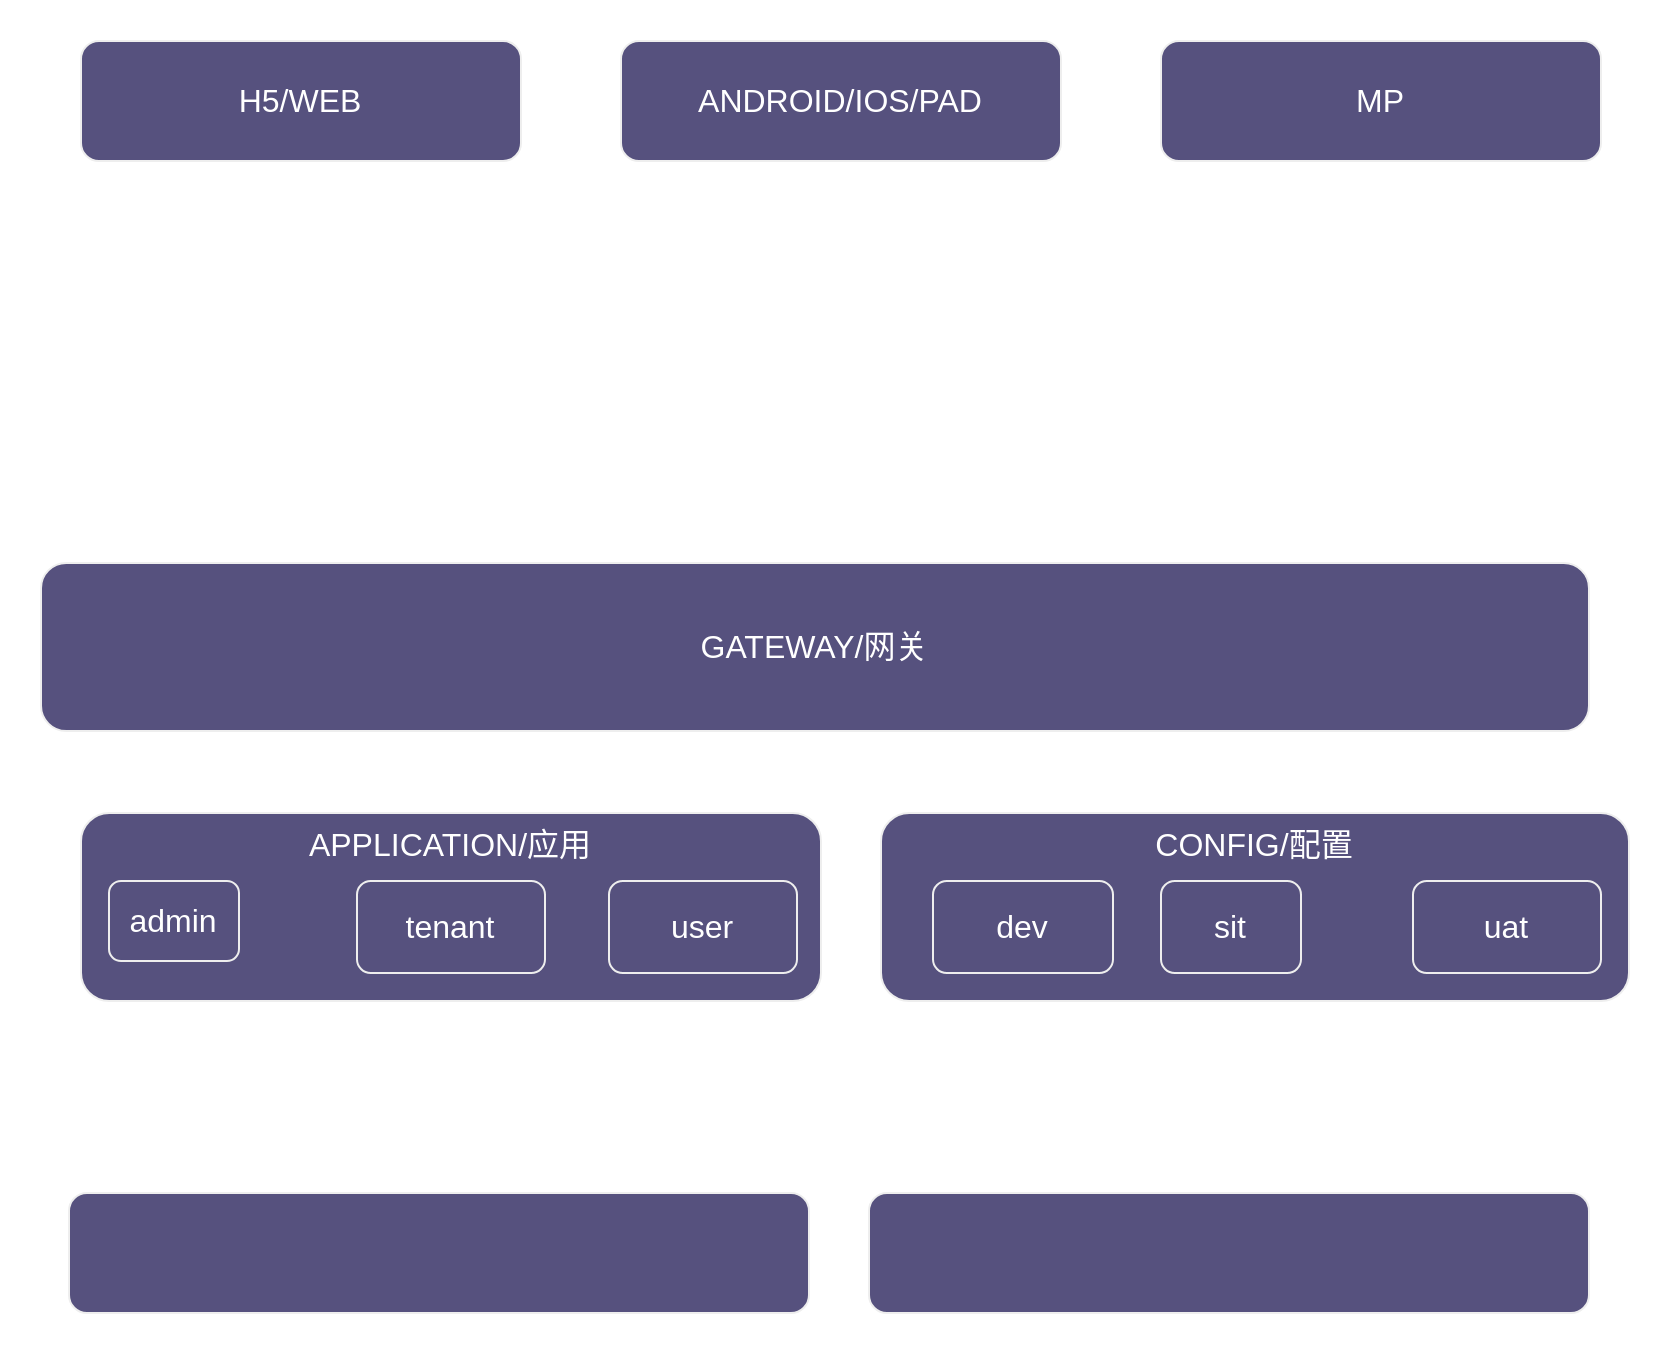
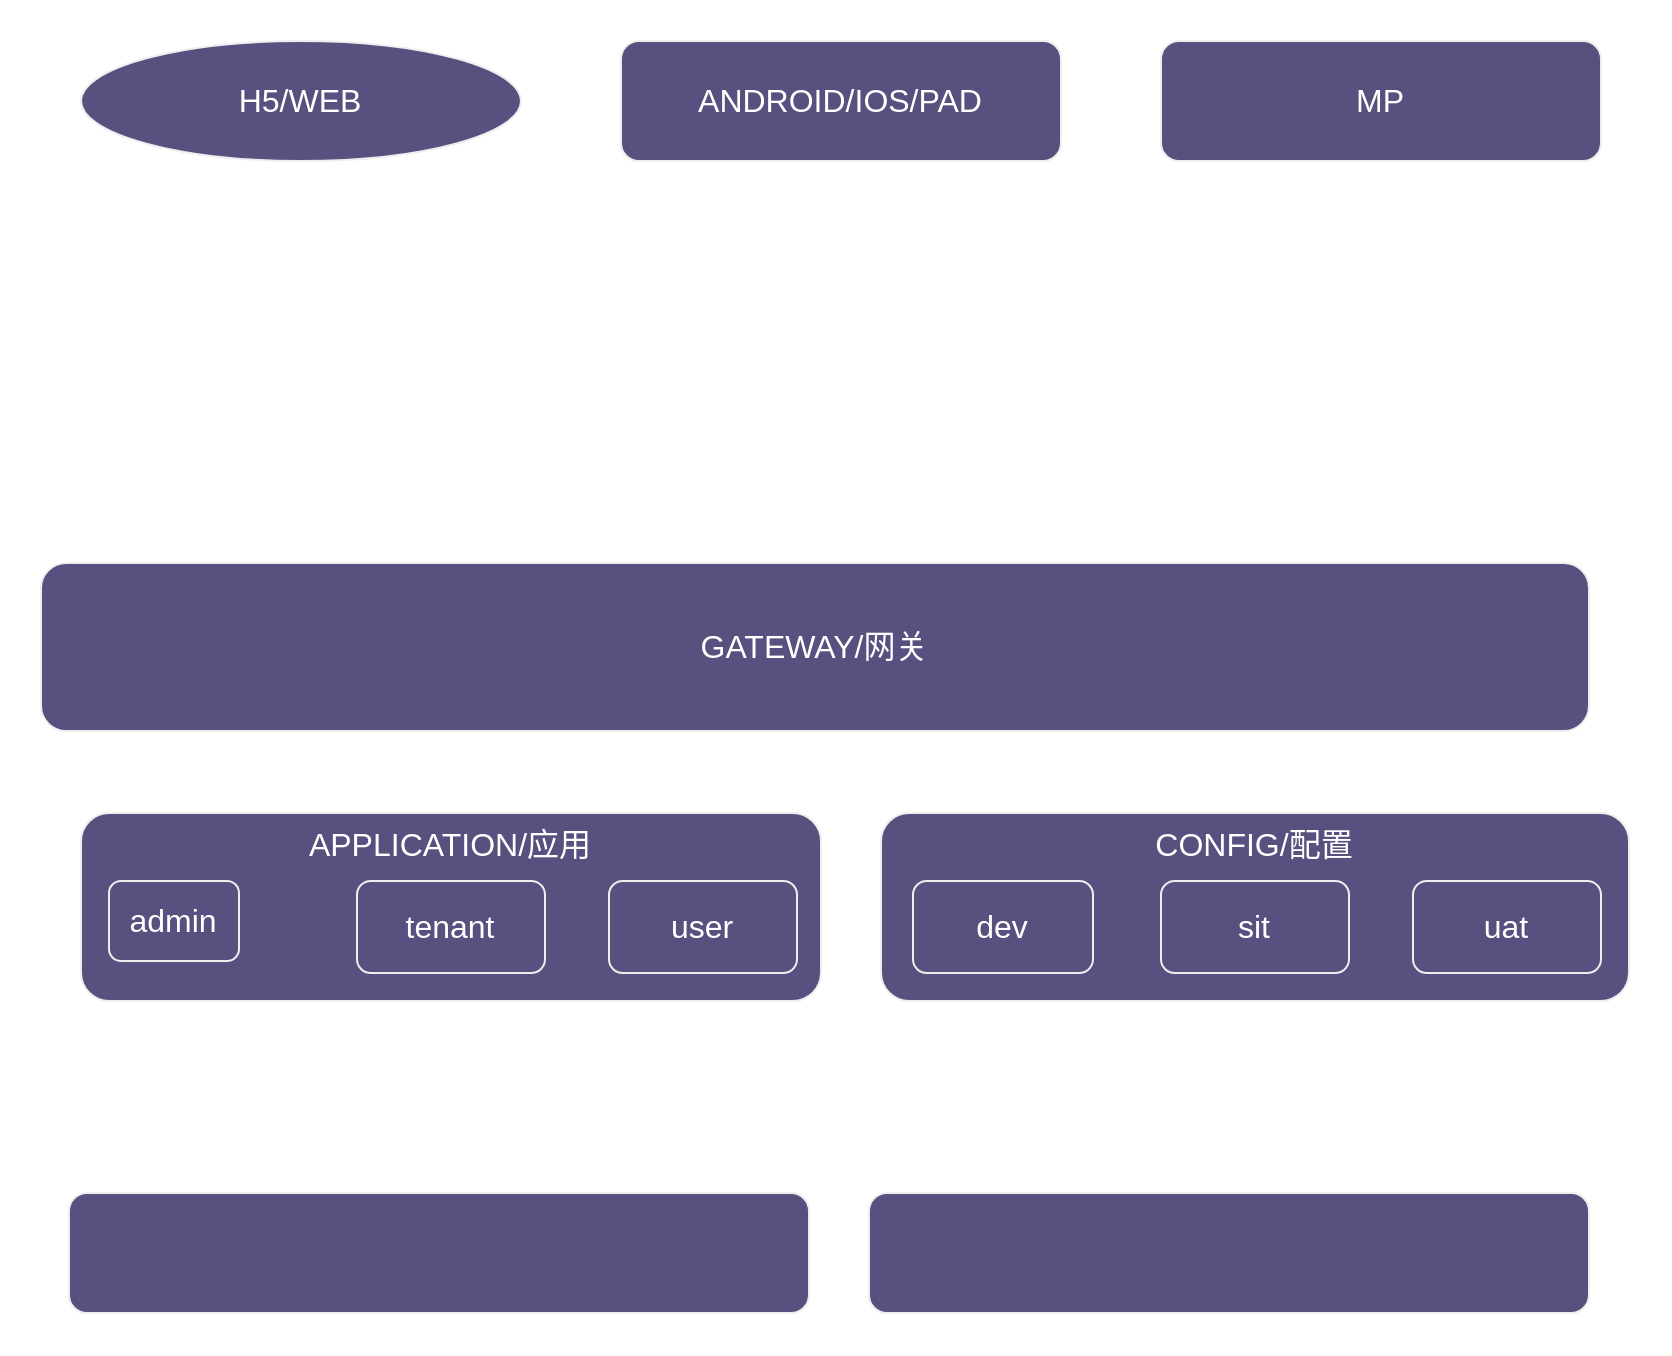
node "H5/WEB": shape rounded rectangle -> ellipse
node "dev": moved (1023, 927) -> (1003, 927)
node "sit": size 140x92 -> 188x92
